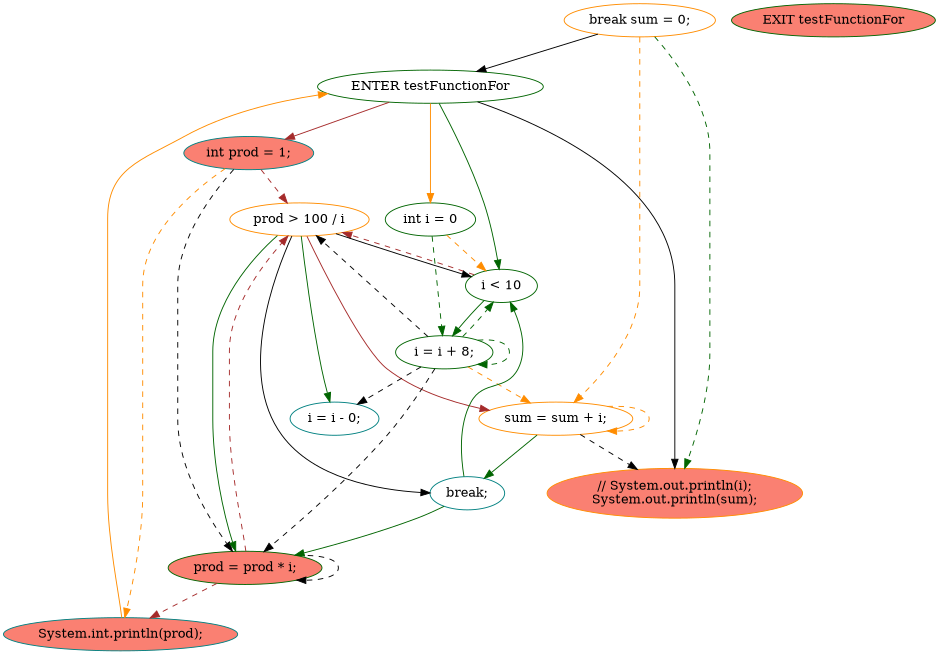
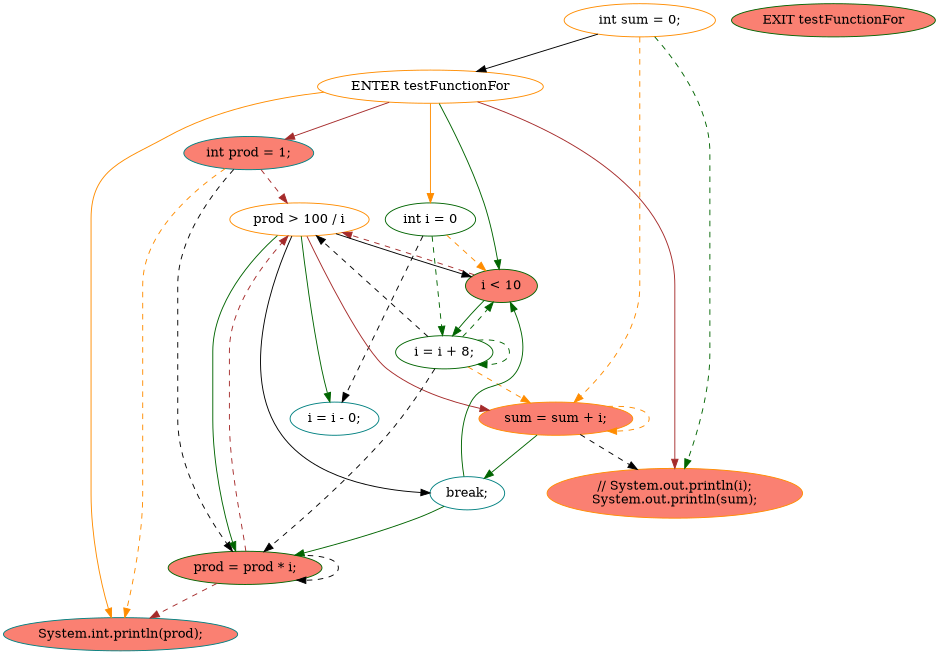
node "break sum = 0;": label "break sum = 0;" -> "int sum = 0;"
node "ENTER testFunctionFor": color darkgreen -> darkorange
edge "ENTER testFunctionFor" -> "// System.out.println(i); System.out.println(sum);": color black -> brown
node "i < 10": fillcolor white -> salmon
edge "System.int.println(prod);" -> "ENTER testFunctionFor": reversed
edge "i = i + 8;" -> "i = i - 0;": now "int i = 0" -> "i = i - 0;"
node "sum = sum + i;": fillcolor white -> salmon
